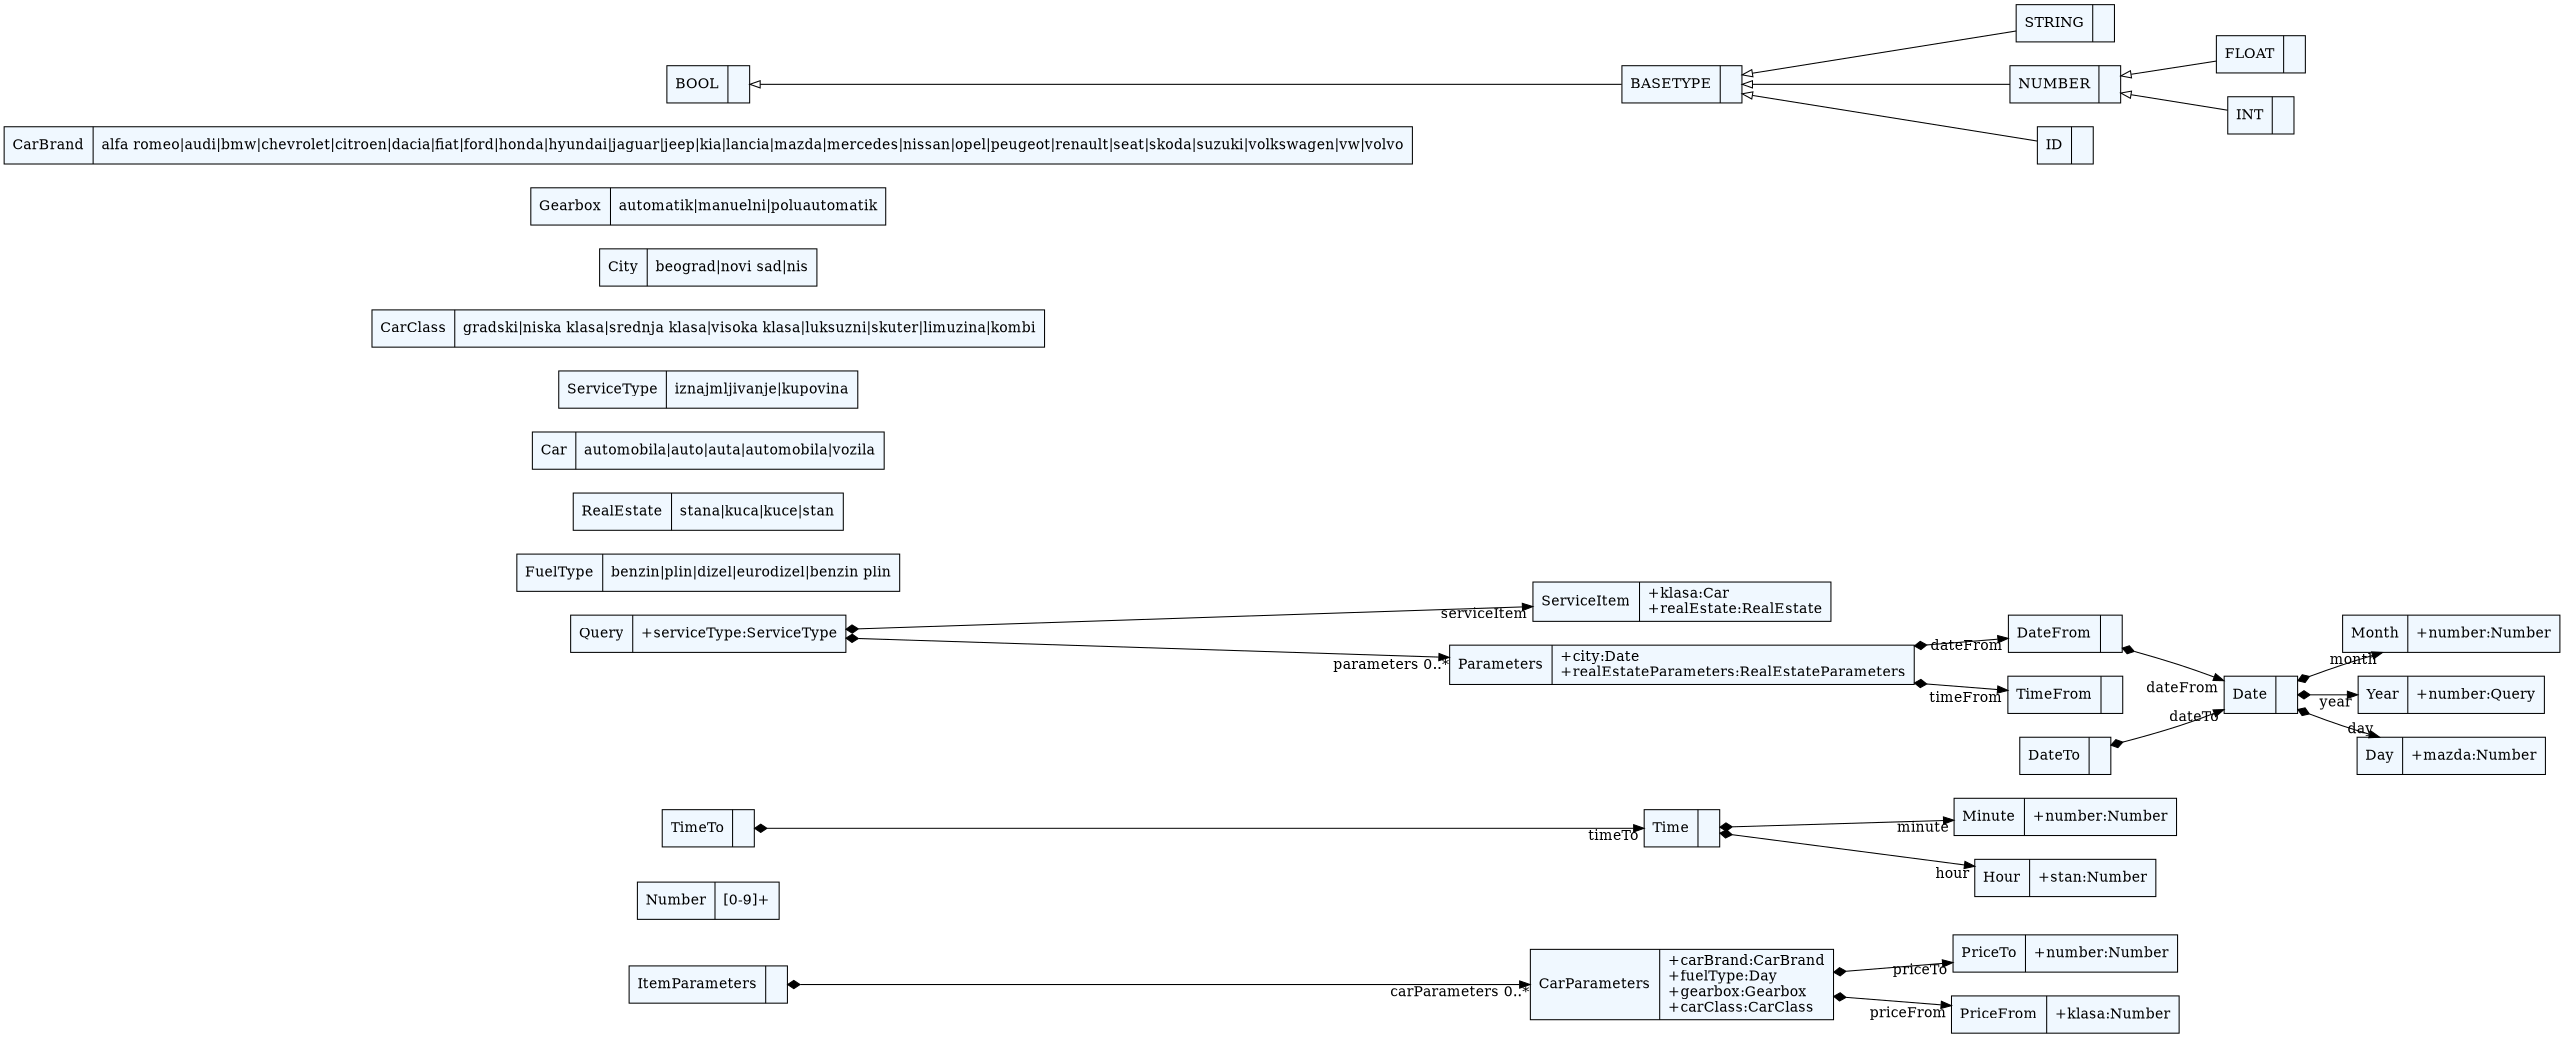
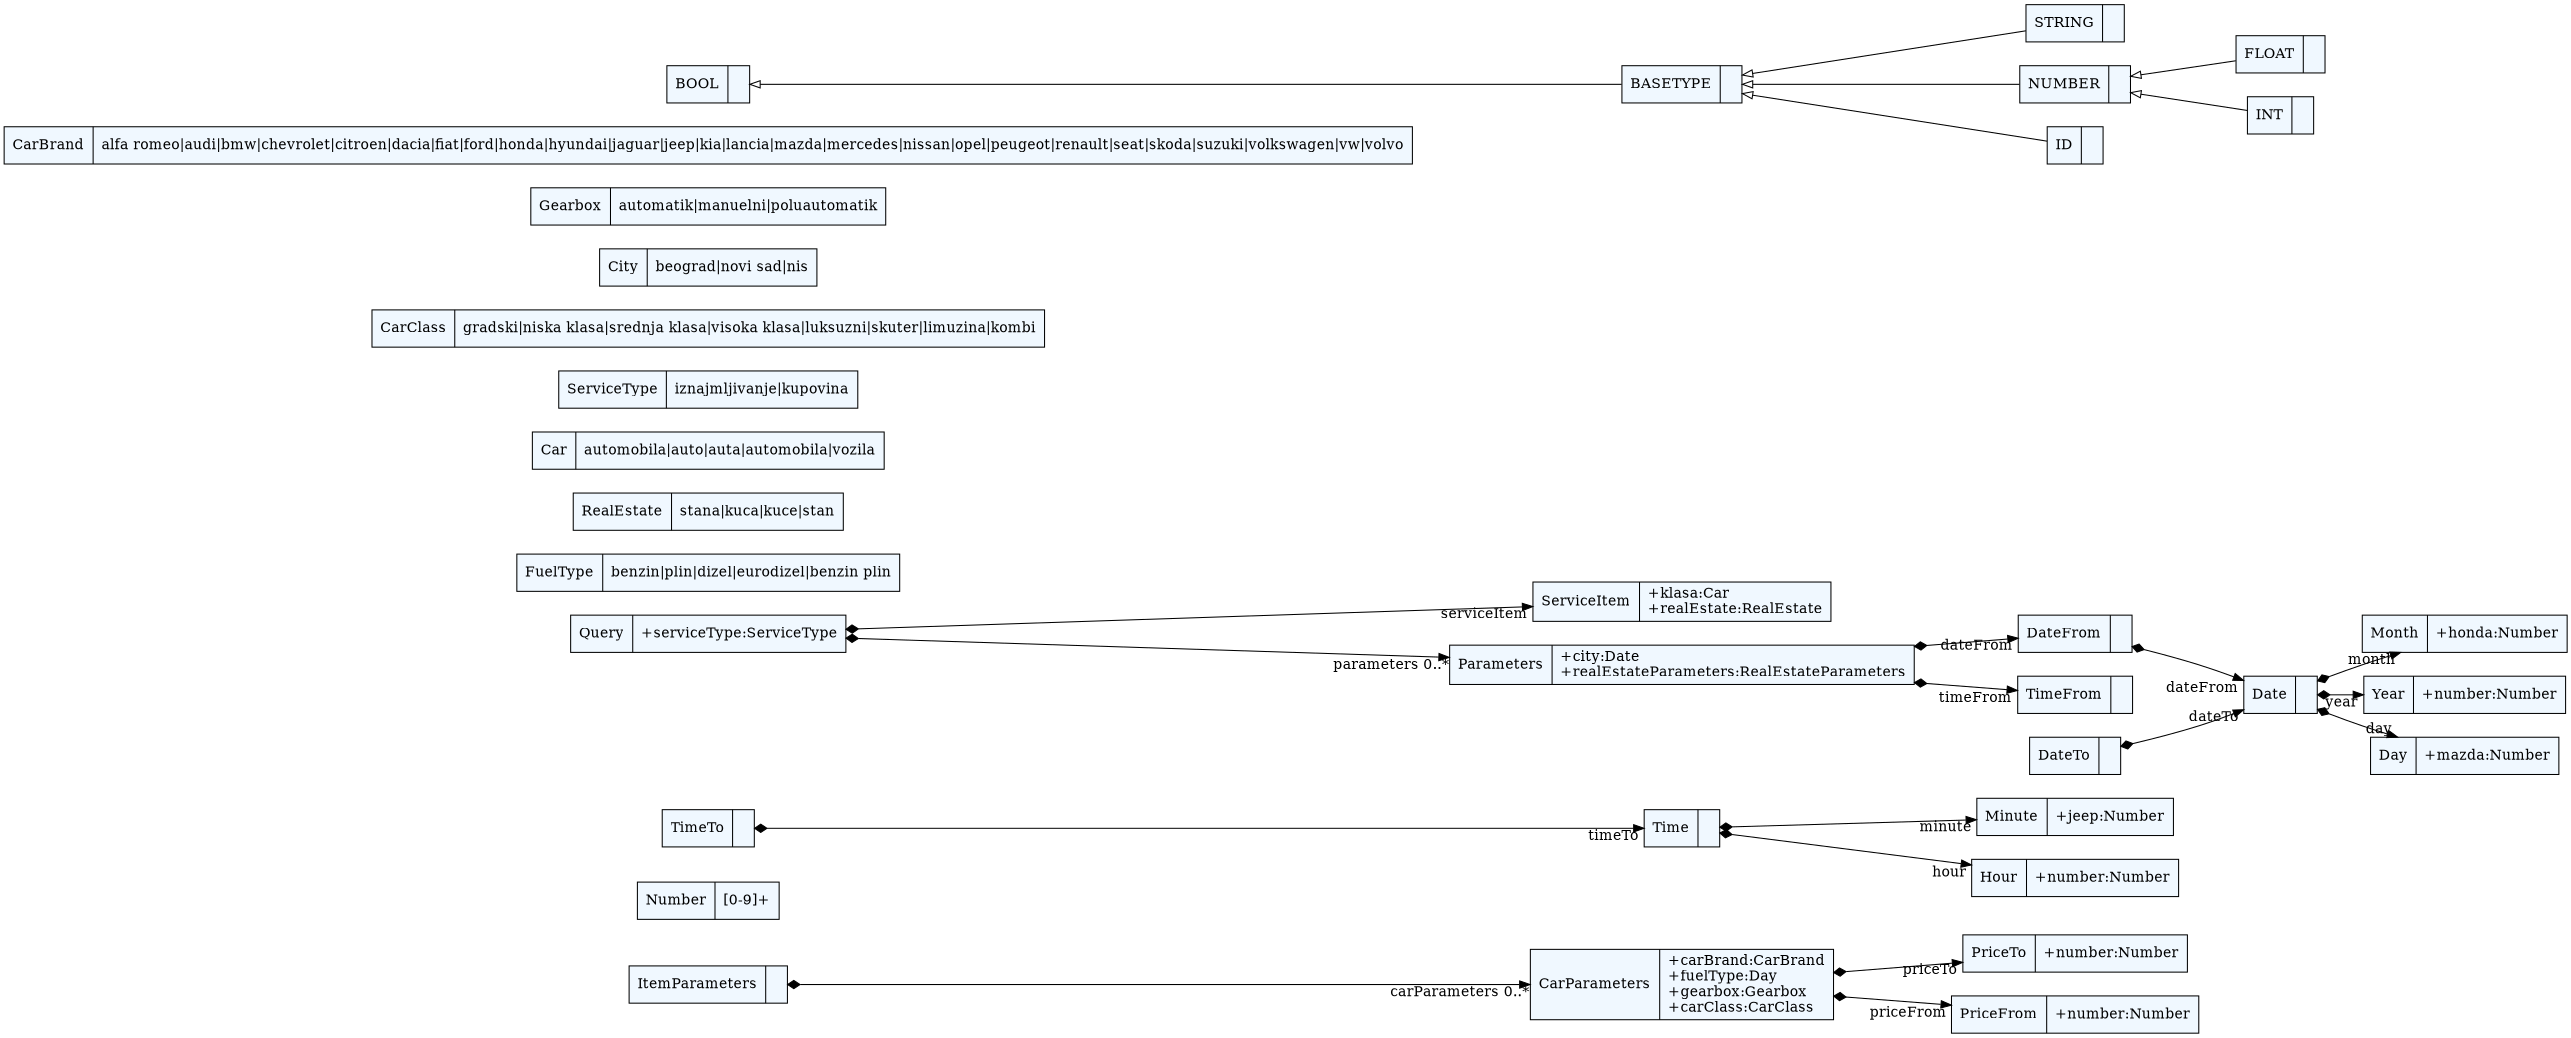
node "Month": text "+number:Number" -> "+honda:Number"
node "Year": text "+number:Query" -> "+number:Number"
node "Minute": text "+number:Number" -> "+jeep:Number"
node "Hour": text "+stan:Number" -> "+number:Number"
node "PriceFrom": text "+klasa:Number" -> "+number:Number"
